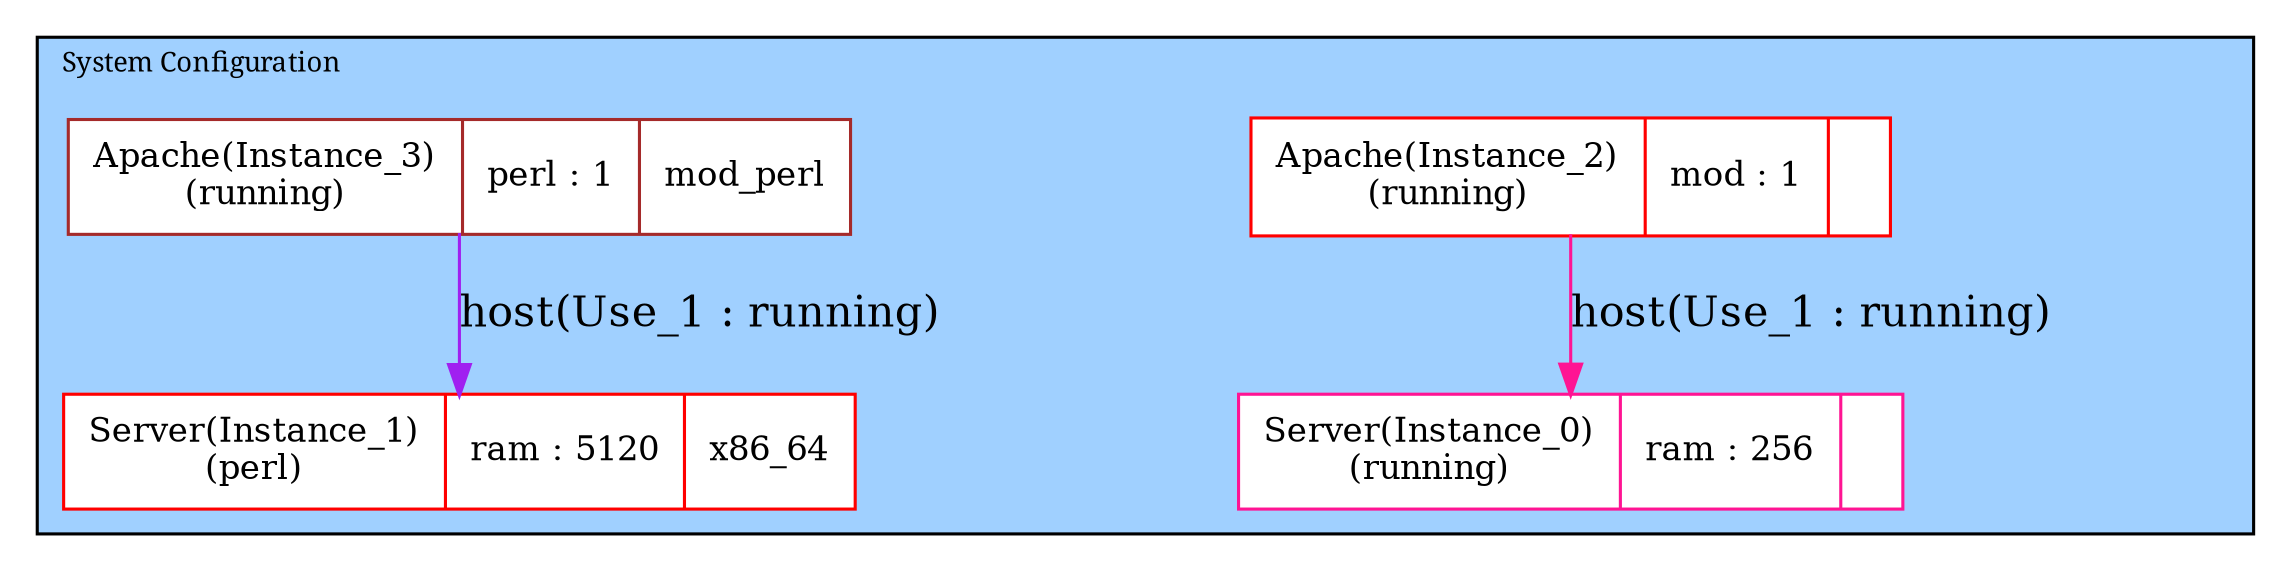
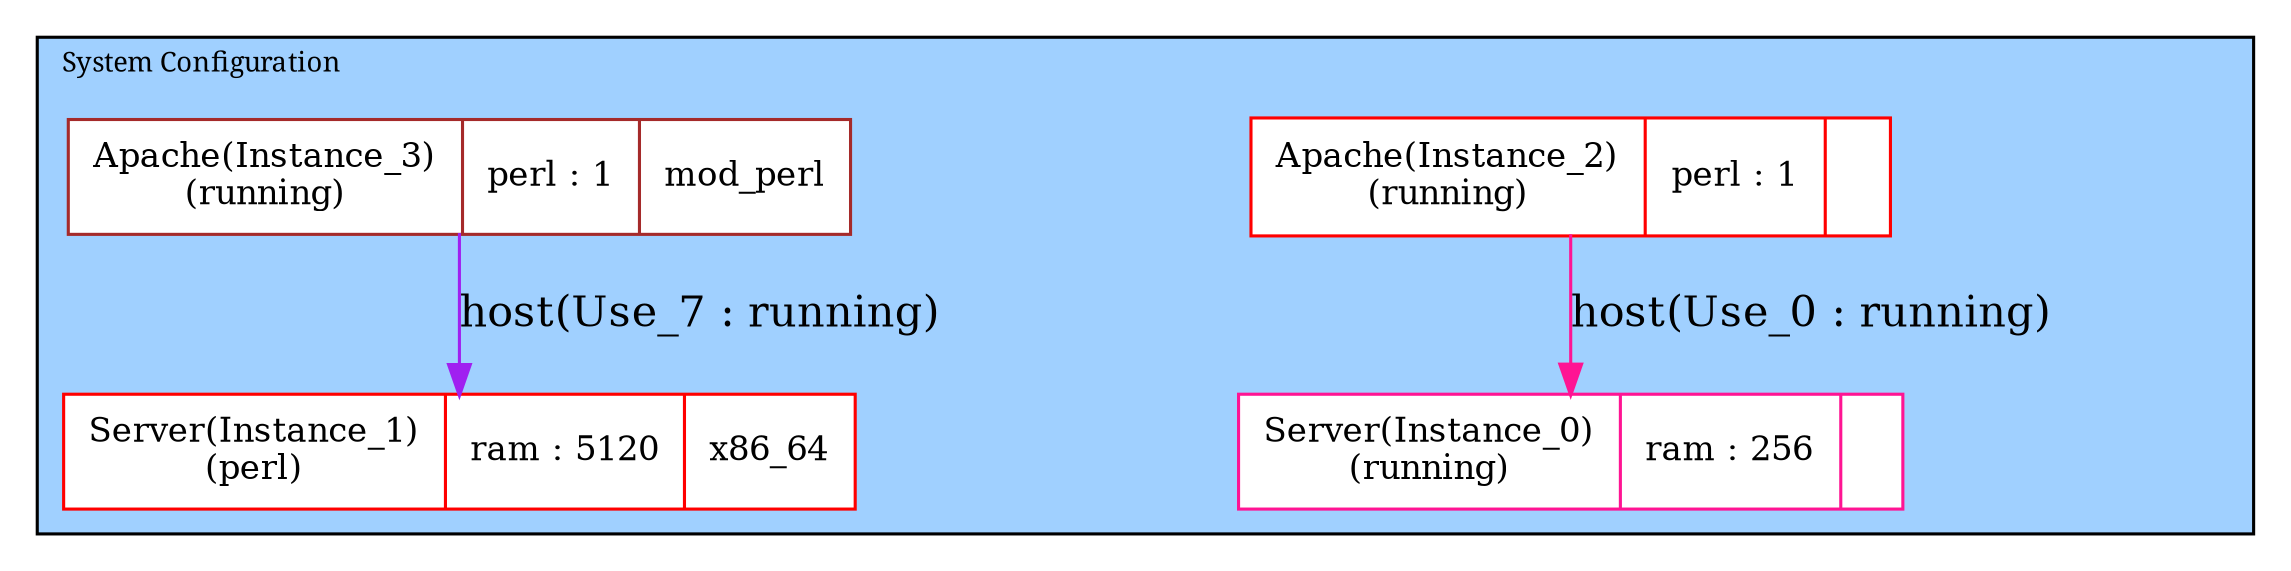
node "Apache(Instance_2)": text "mod : 1" -> "perl : 1"
edge "Apache(Instance_3)" -> "Server(Instance_1)": label "host(Use_1 : running)" -> "host(Use_7 : running)"
edge "Apache(Instance_2)" -> "Server(Instance_0)": label "host(Use_1 : running)" -> "host(Use_0 : running)"
